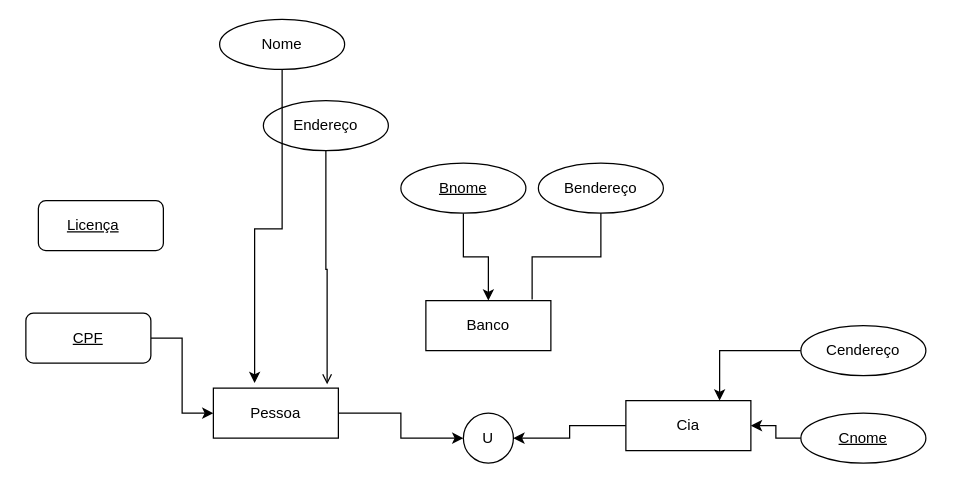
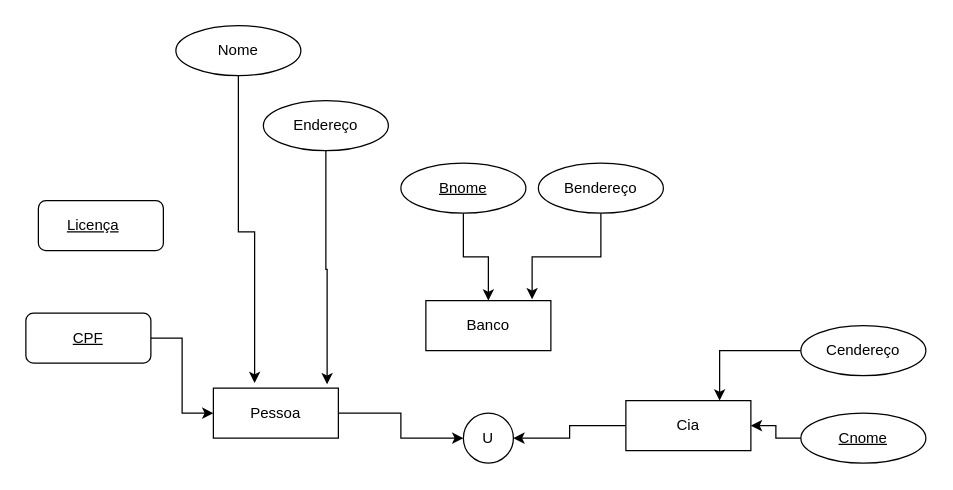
node "Nome": moved (282, 44) -> (238, 51)
edge "Bendereço" -- "Banco": arrowhead none -> classic
edge "Endereço" -> "Pessoa": arrowhead open -> classic
